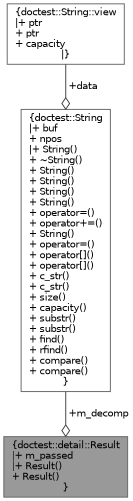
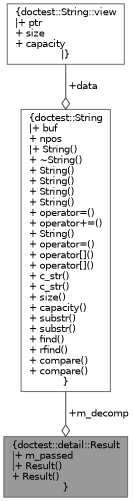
node "{doctest::String::view |+ ptr + ptr + capacity |}": label "{doctest::String::view |+ ptr + ptr + capacity |}" -> "{doctest::String::view |+ ptr + size + capacity |}"
